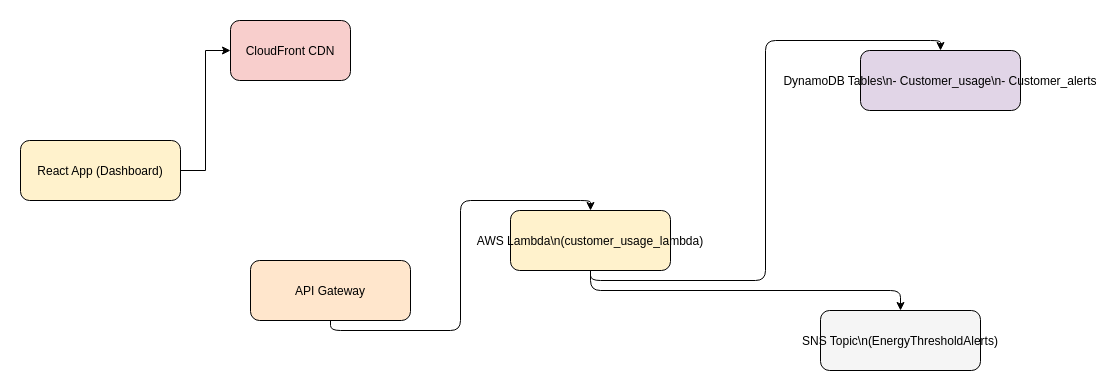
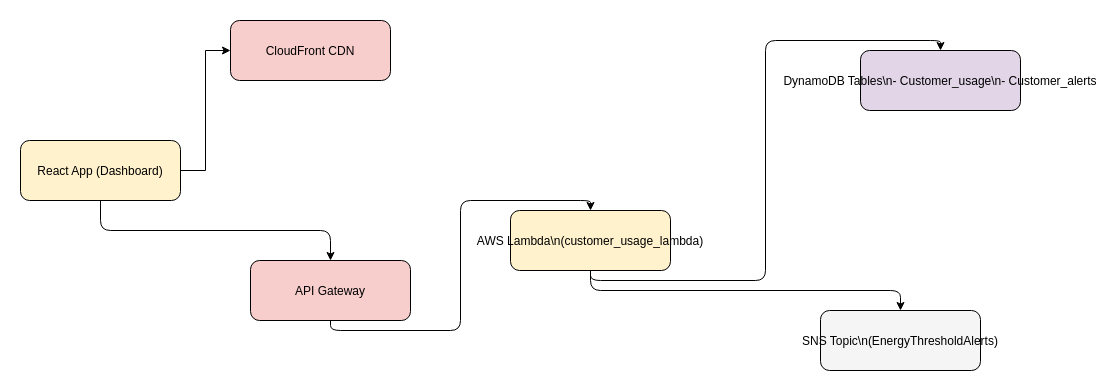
node "CloudFront CDN": size 120x60 -> 160x60
edge "React App (Dashboard)" -> "API Gateway": added
node "API Gateway": fillcolor #ffe6cc -> #f8cecc
